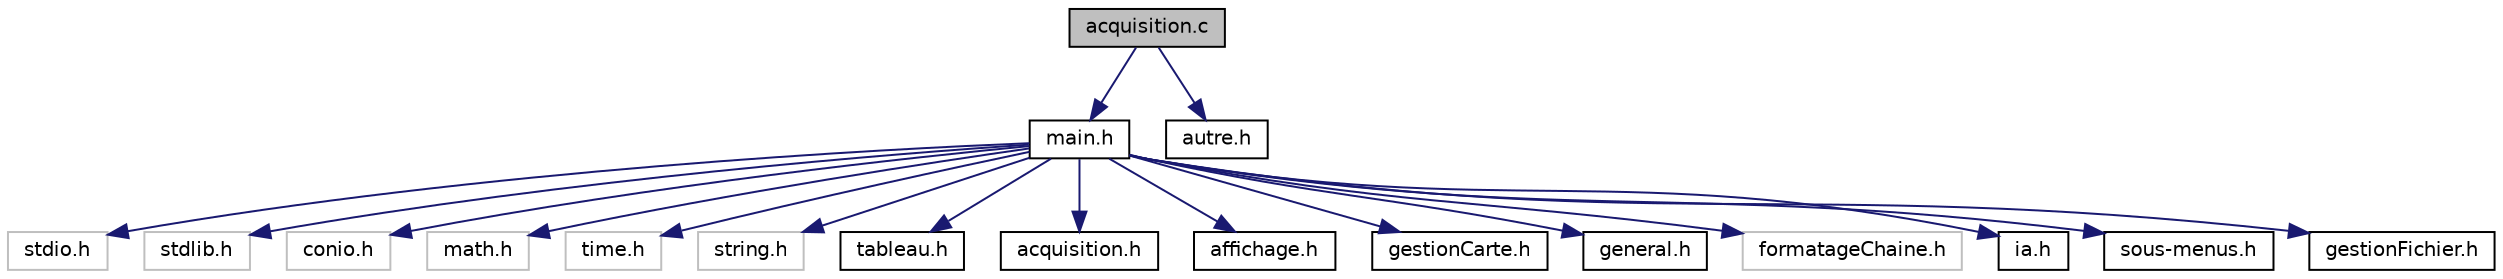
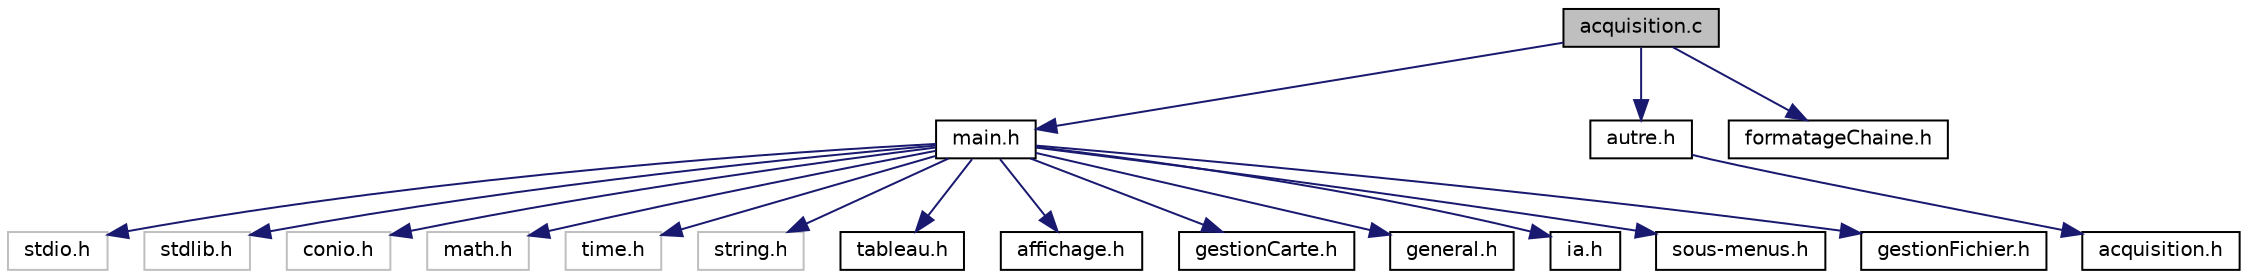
edge "main.h" -> "acquisition.h": now "autre.h" -> "acquisition.h"
edge "main.h" -> "formatageChaine.h": now "acquisition.c" -> "formatageChaine.h"
node "formatageChaine.h": color grey75 -> black
